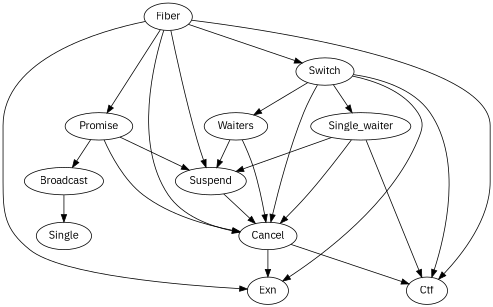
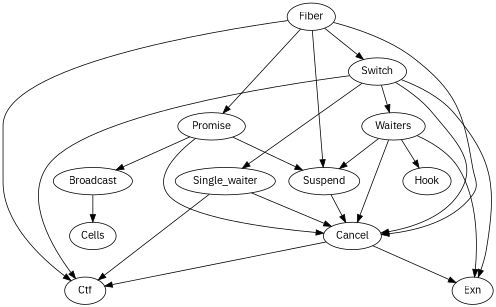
edge "Single_waiter" -> "Suspend": removed
node "Hook": added
edge "Fiber" -> "Exn": now "Waiters" -> "Exn"
node "Single": label "Single" -> "Cells"
